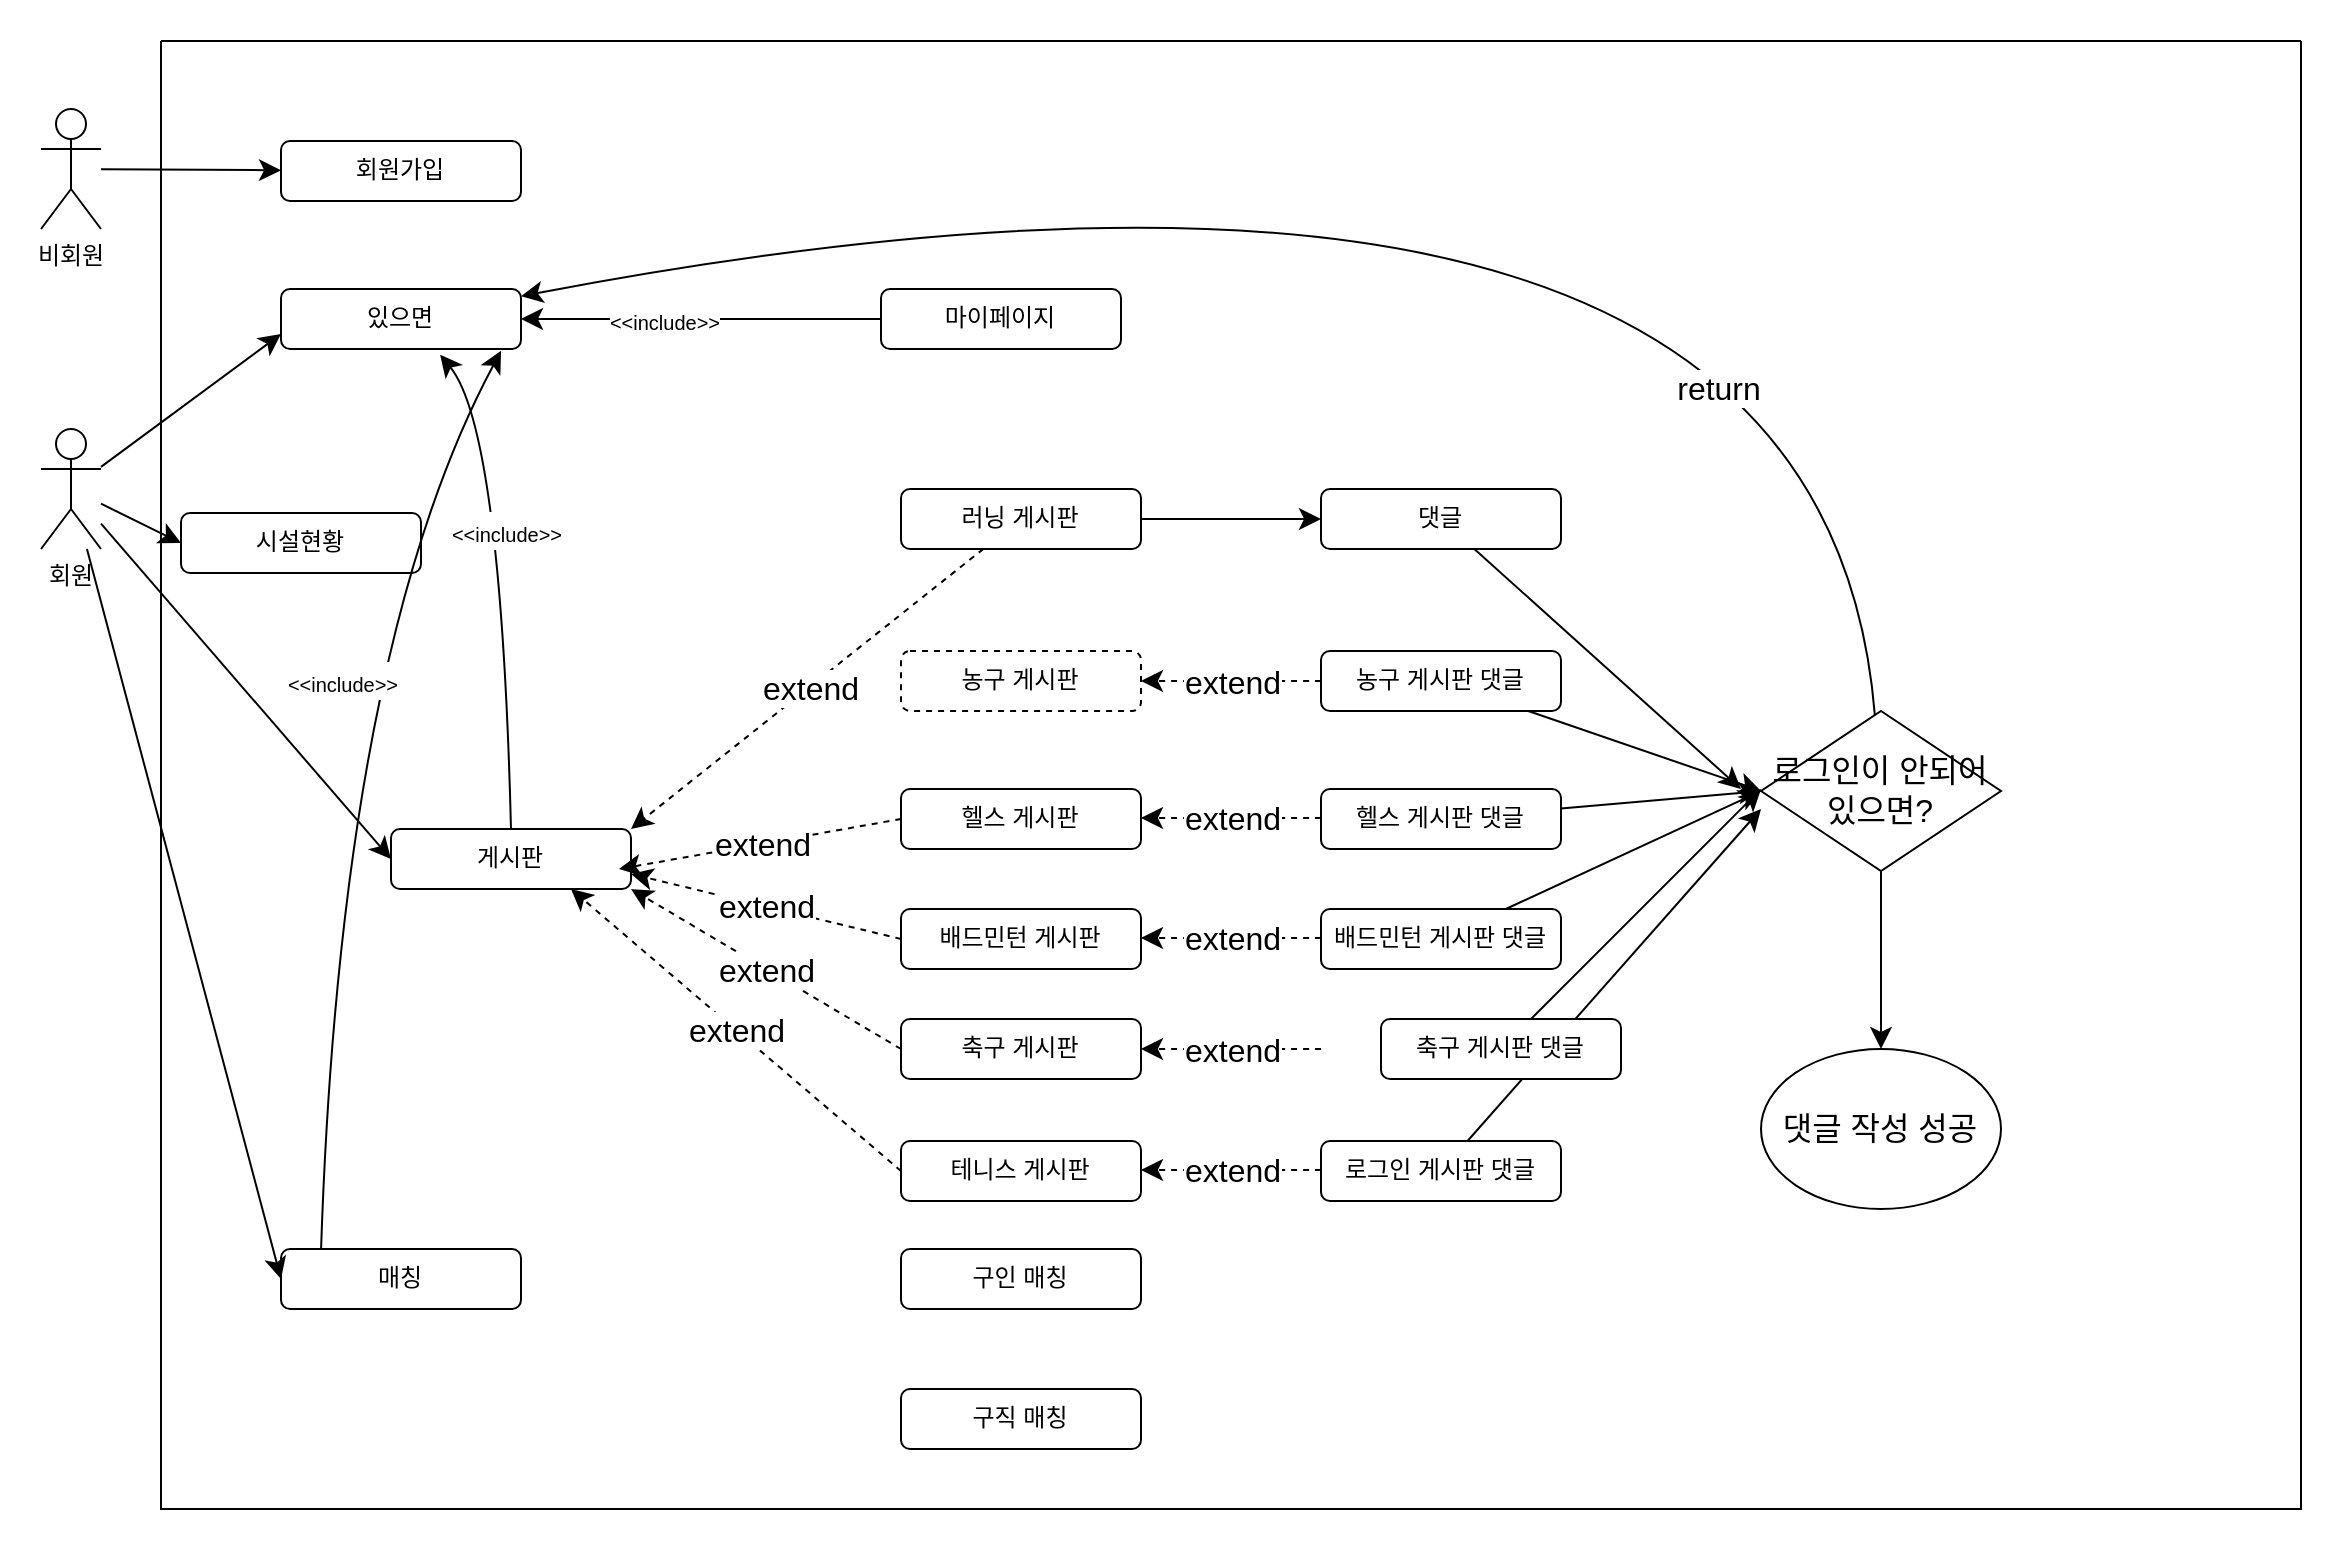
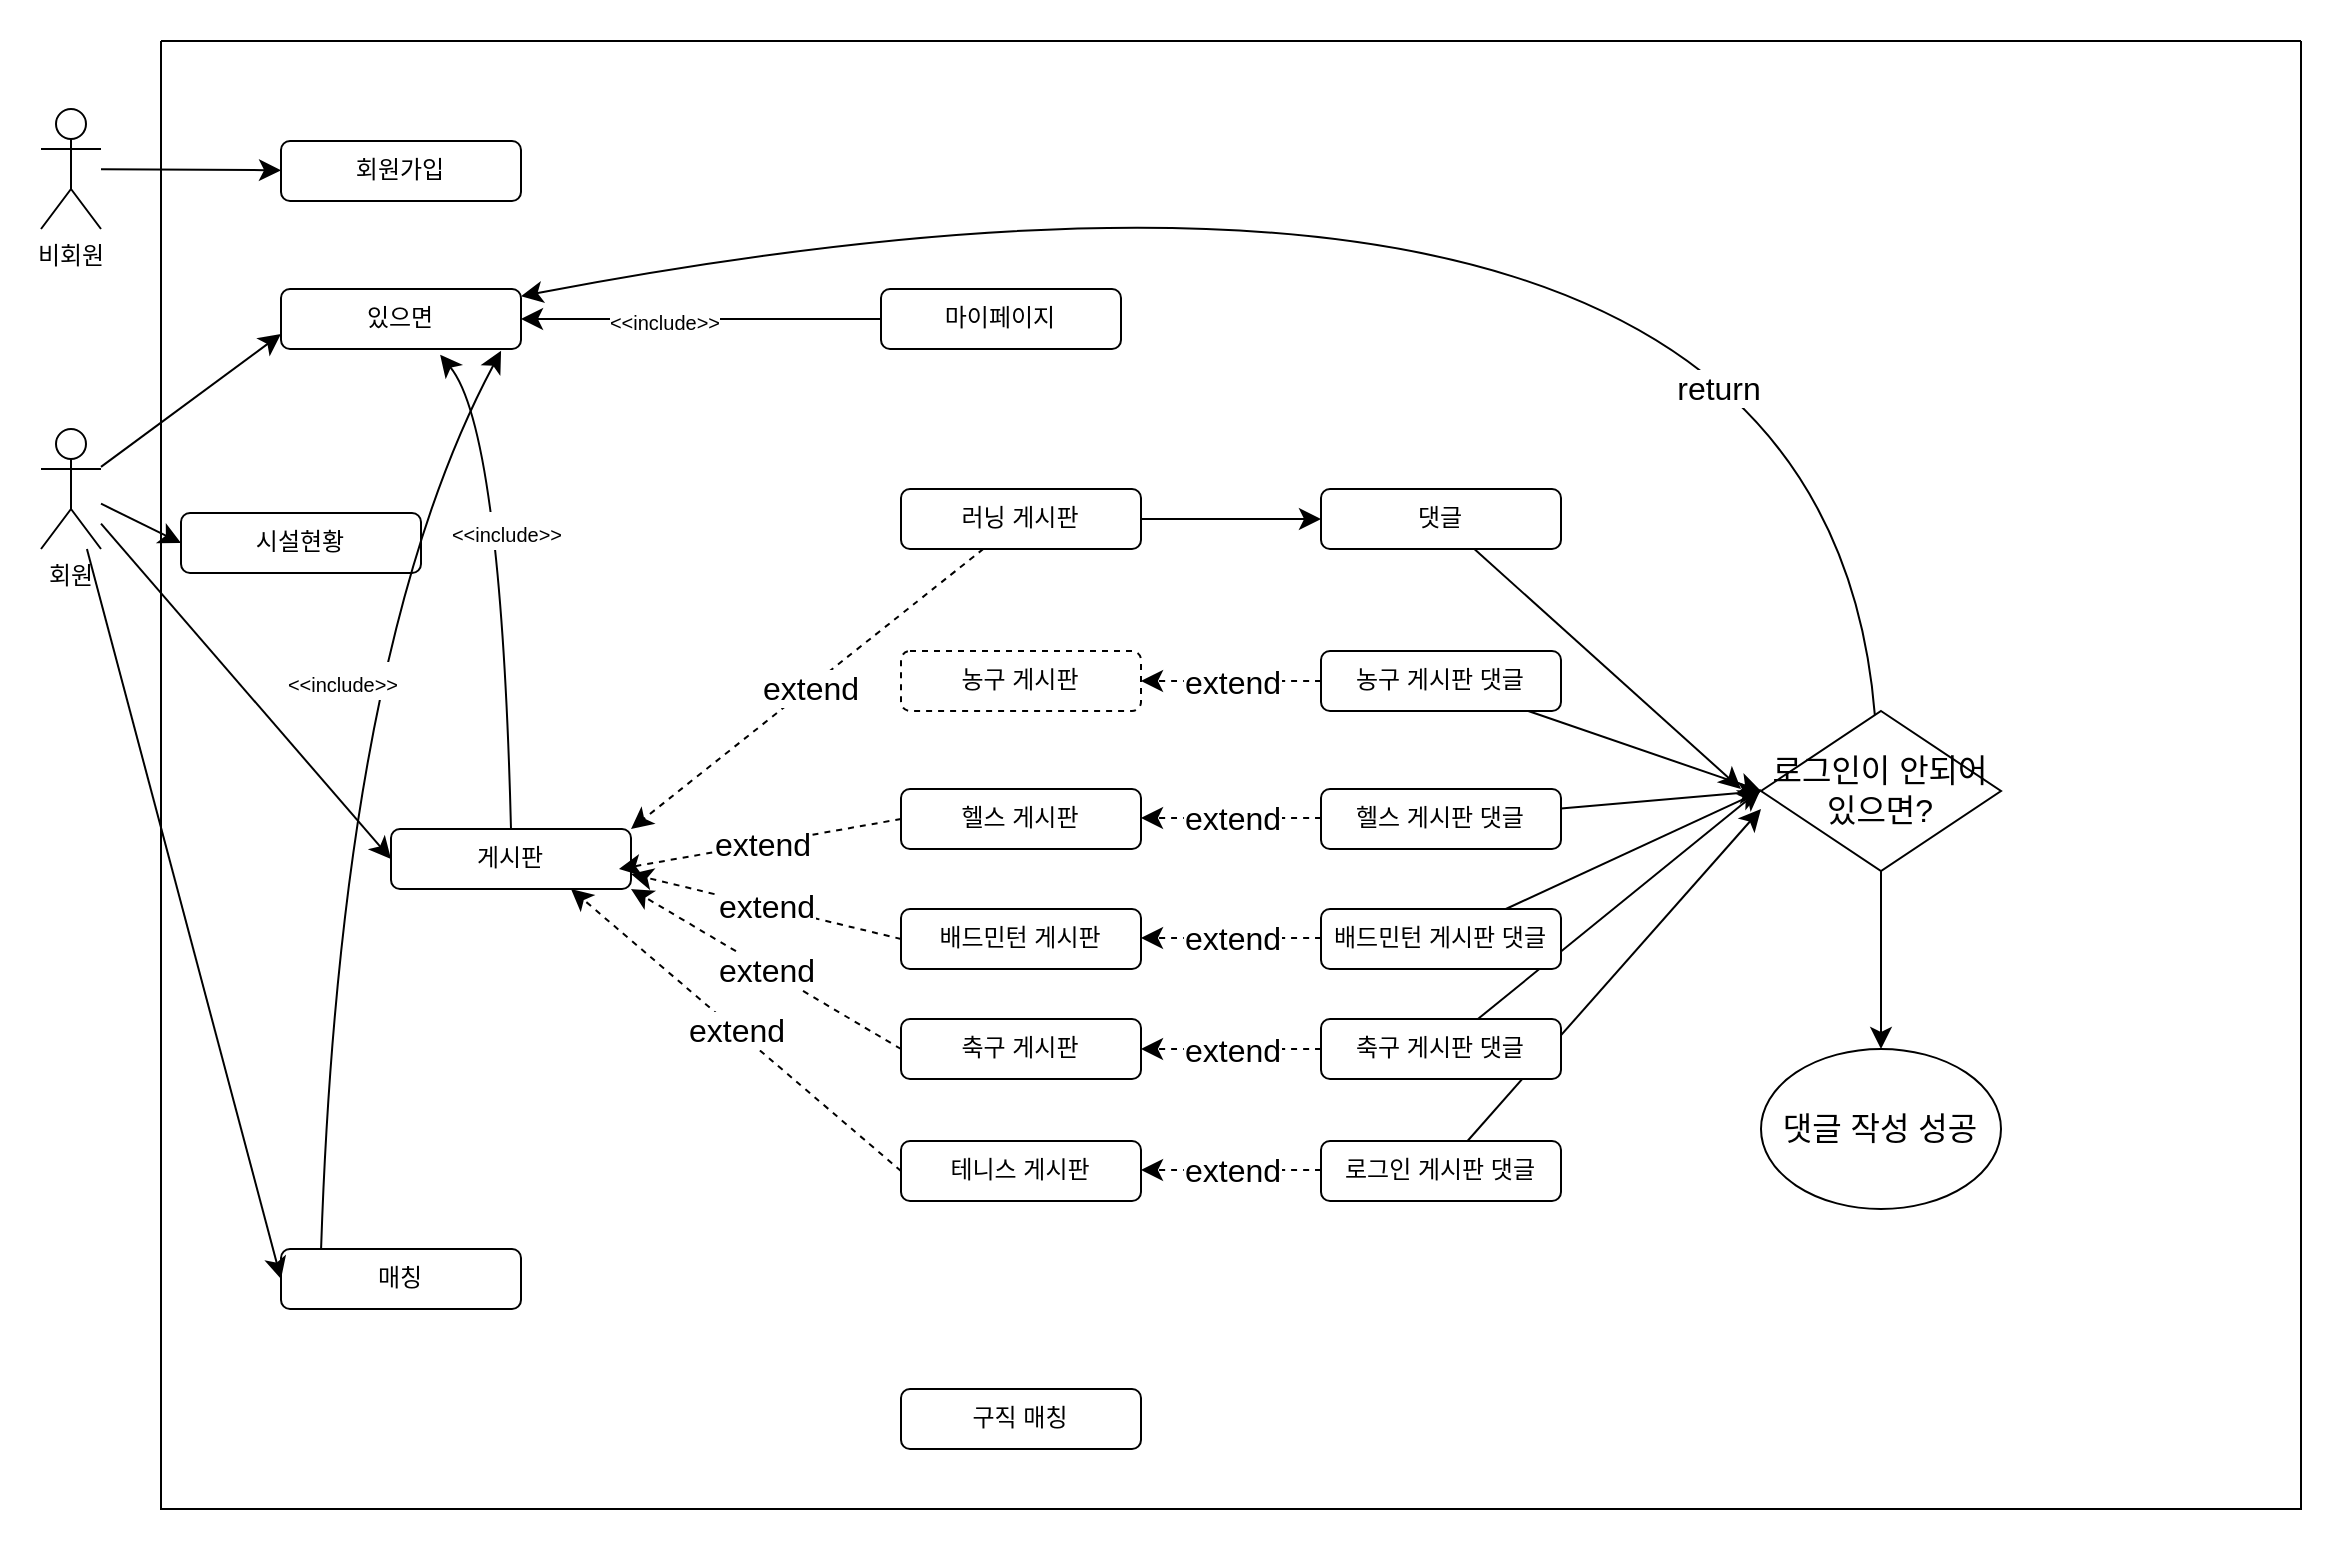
node "축구 게시판 댓글": moved (1501, 1049) -> (1441, 1049)
node "구인 매칭": removed
